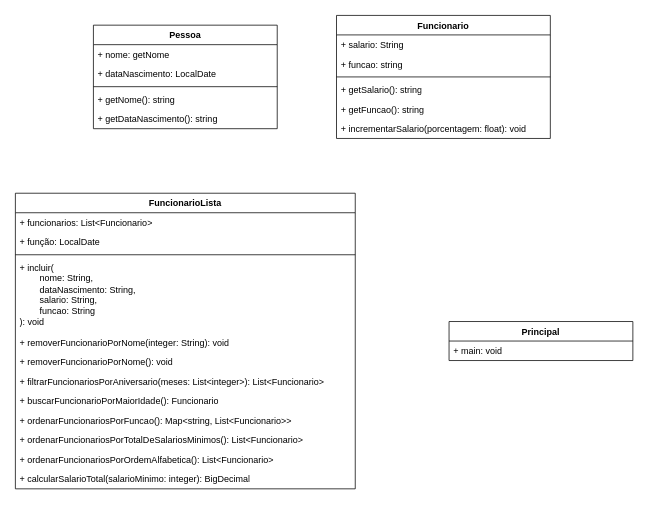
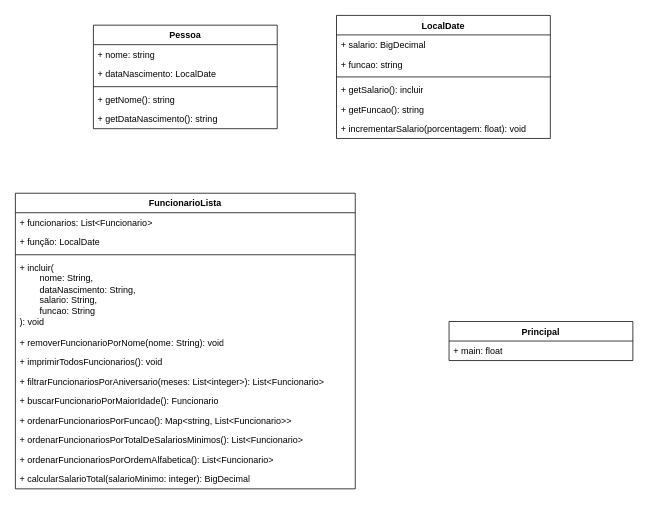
node "Funcionario": label "Funcionario" -> "LocalDate"
node "+ salario: String": label "+ salario: String" -> "+ salario: BigDecimal"
node "+ nome: getNome": label "+ nome: getNome" -> "+ nome: string"
node "+ getSalario(): string": label "+ getSalario(): string" -> "+ getSalario(): incluir"
node "+ removerFuncionarioPorNome(integer: String): void": label "+ removerFuncionarioPorNome(integer: String): void" -> "+ removerFuncionarioPorNome(nome: String): void"
node "+ main: void": label "+ main: void" -> "+ main: float"
node "+ removerFuncionarioPorNome(): void": label "+ removerFuncionarioPorNome(): void" -> "+ imprimirTodosFuncionarios(): void"
